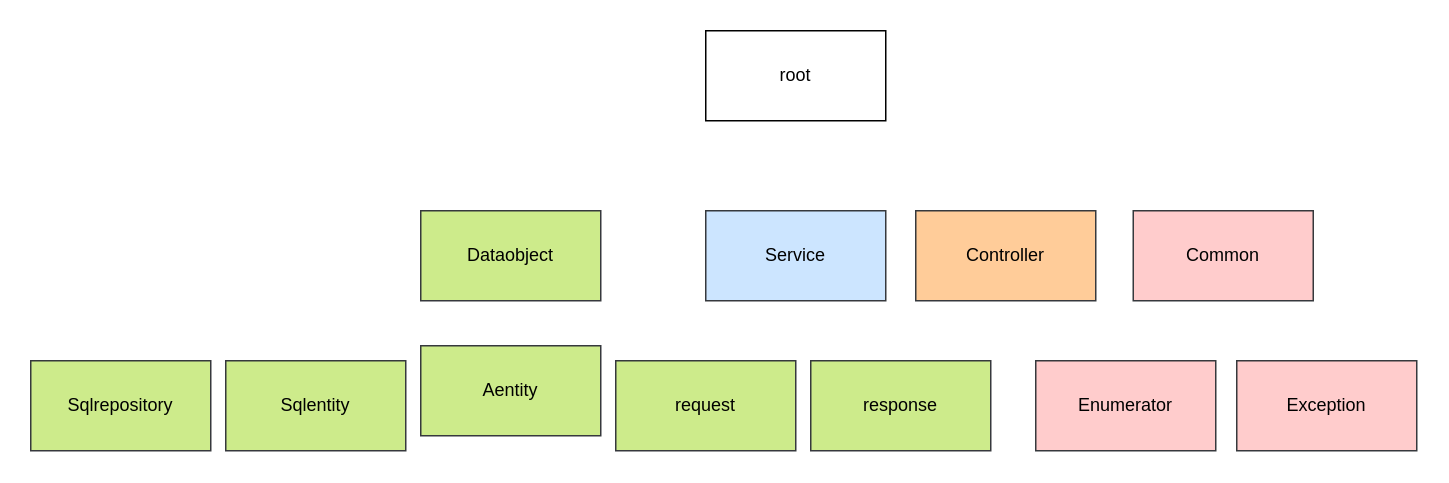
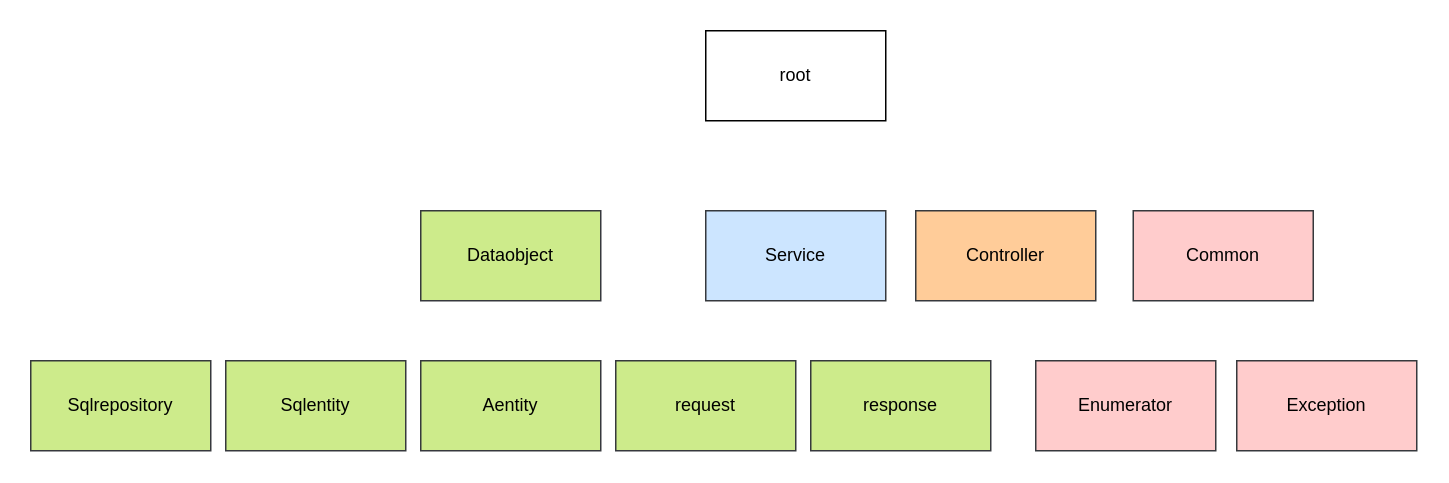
node "Aentity": moved (511, 391) -> (511, 406)
